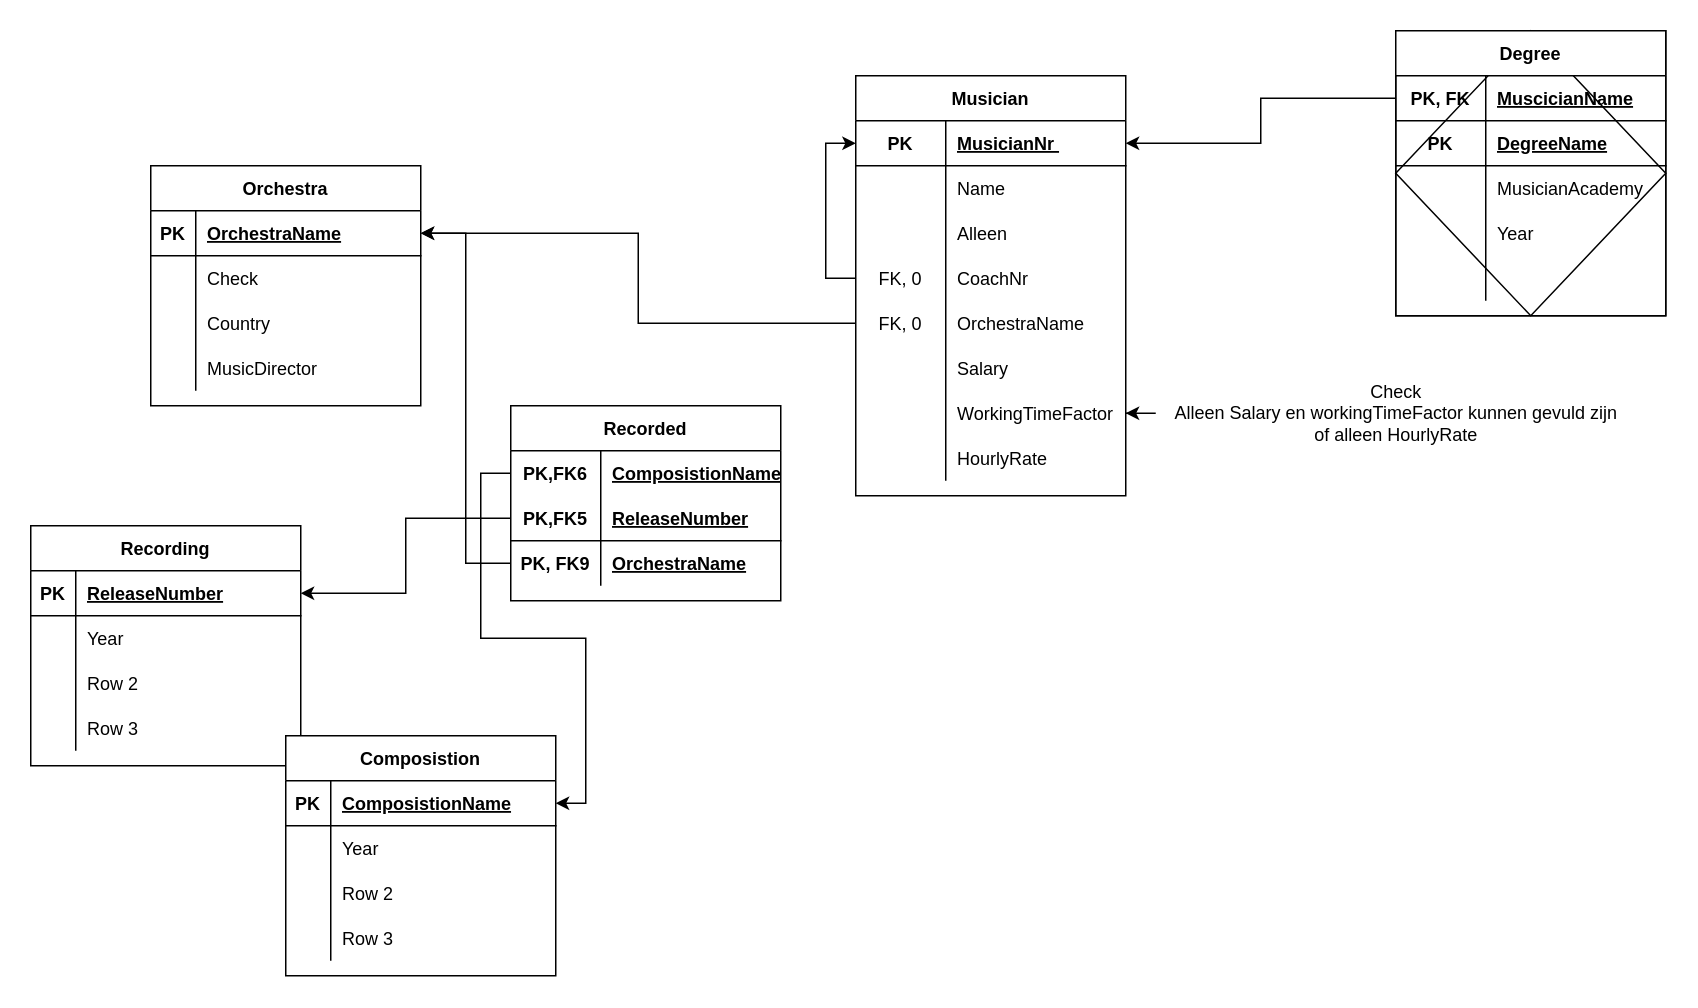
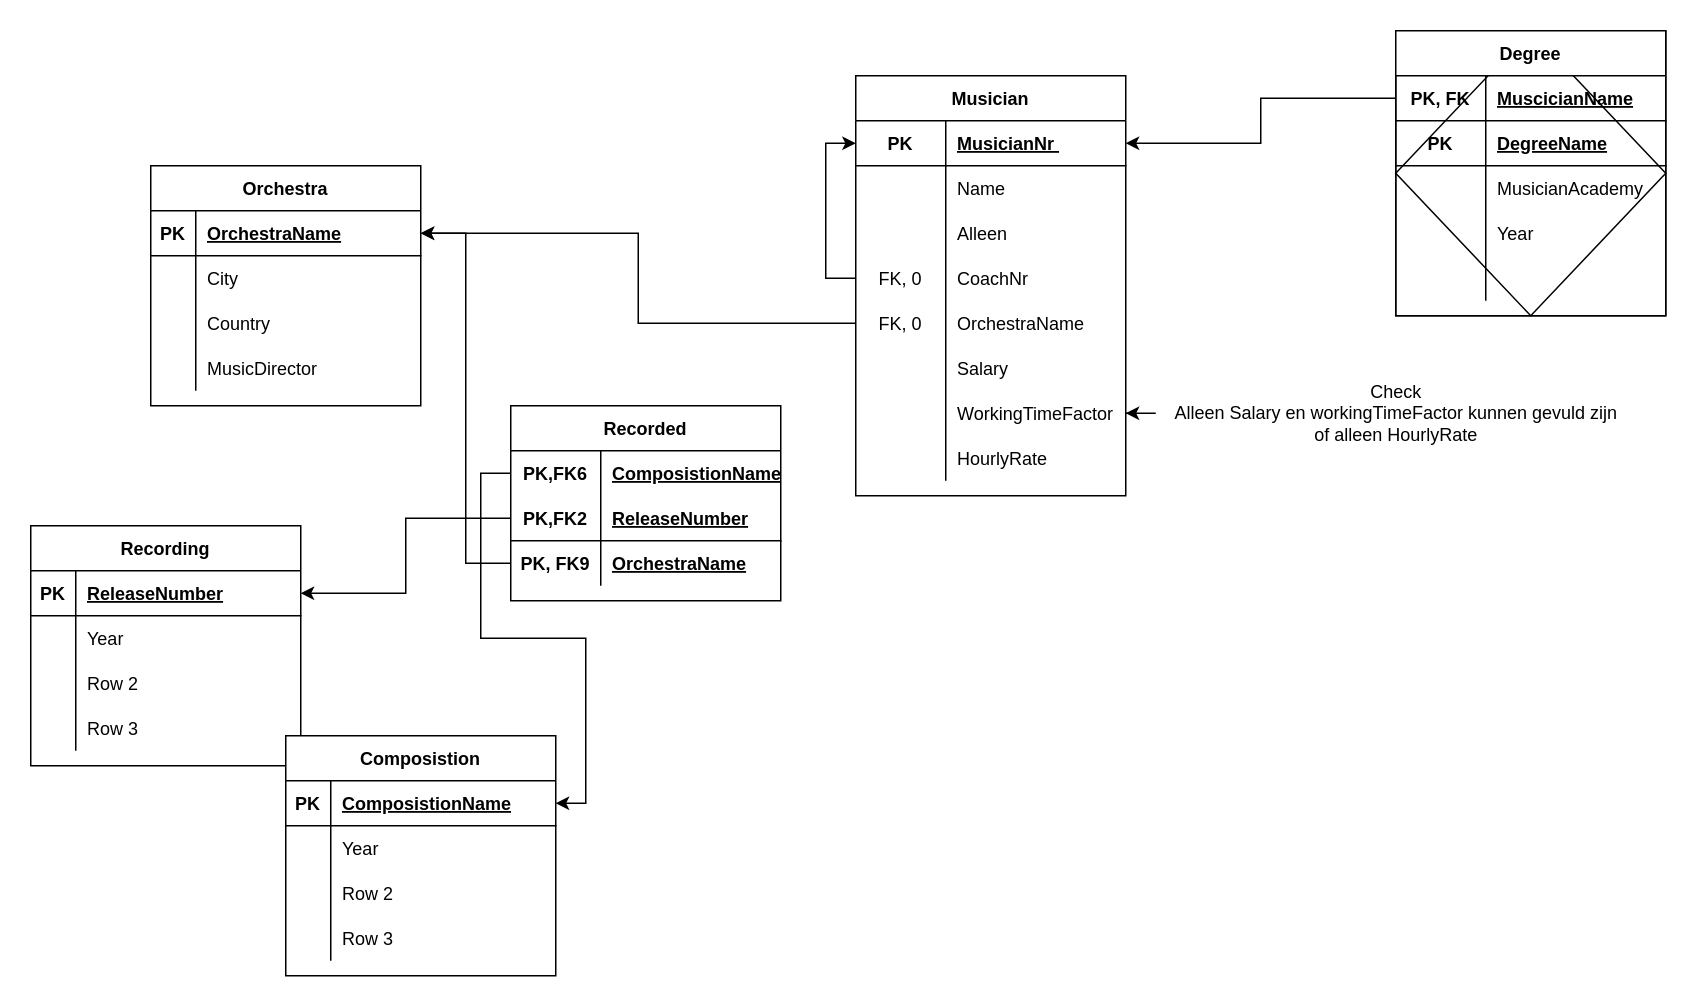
node "Check": label "Check" -> "City"
node "PK,FK5": label "PK,FK5" -> "PK,FK2"
